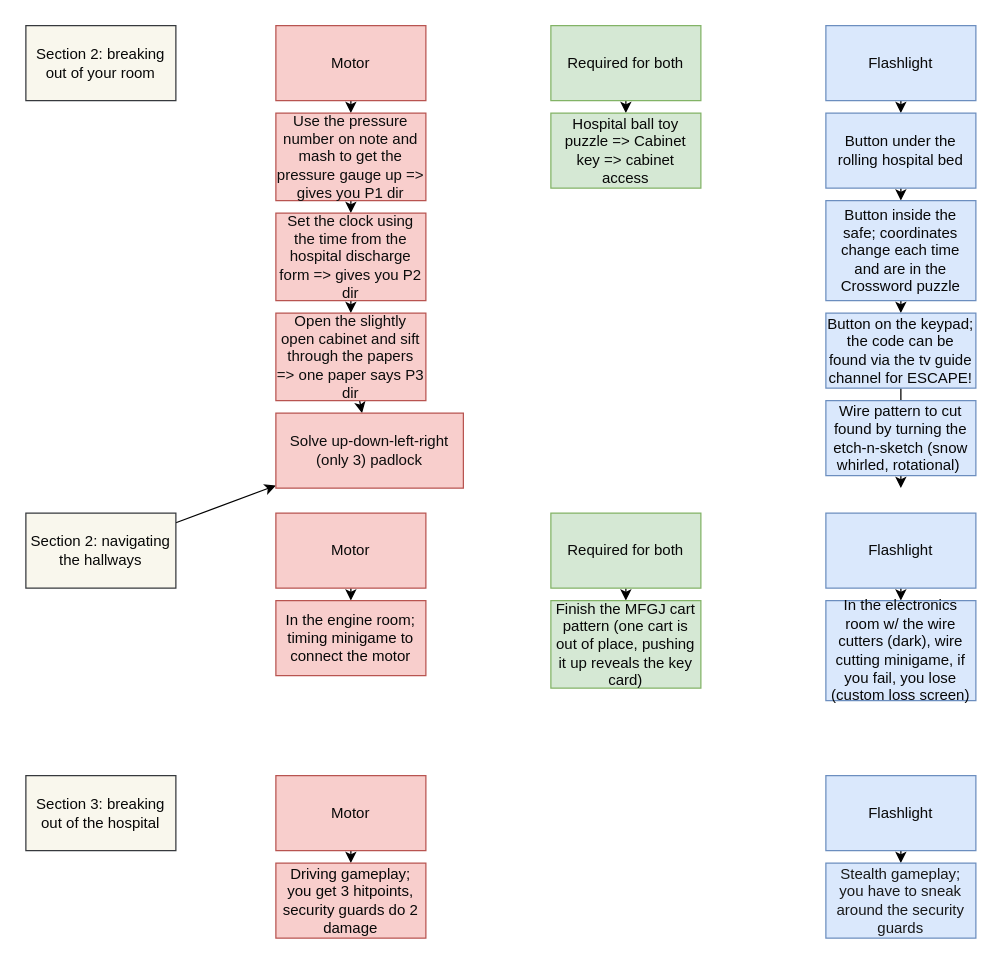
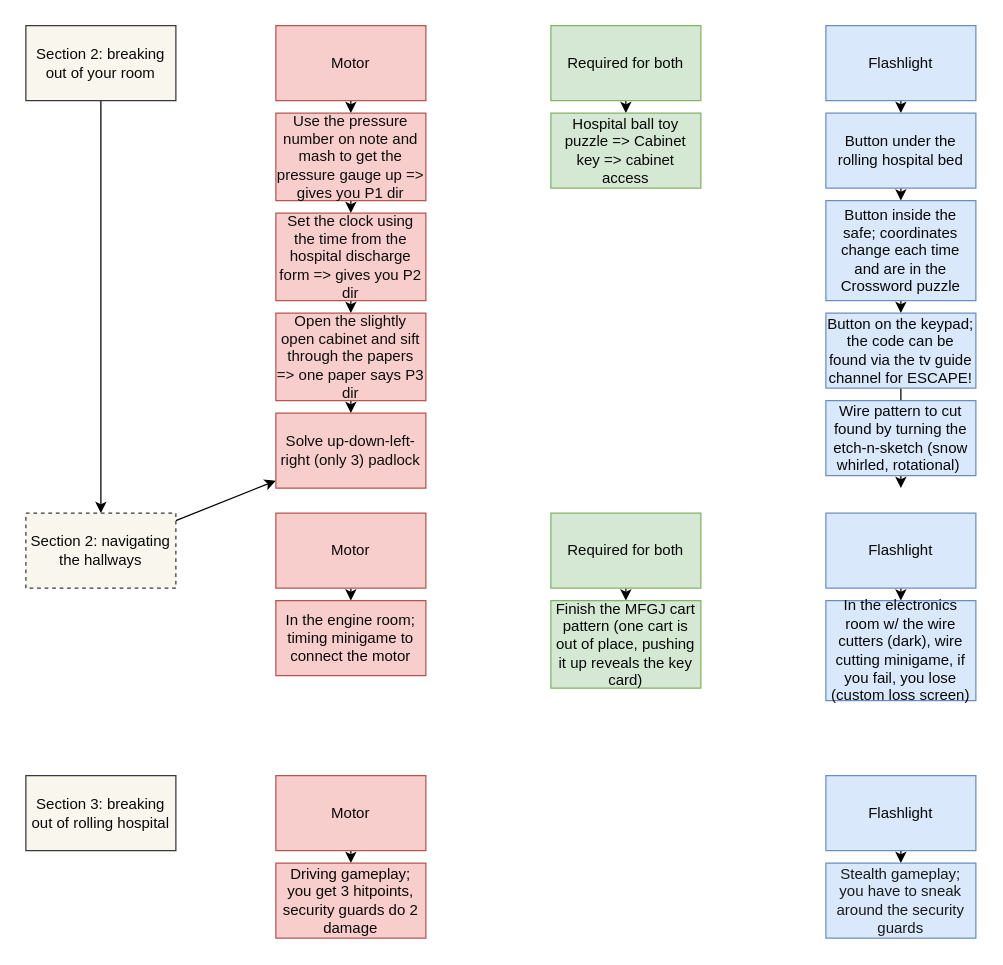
edge "Section 2: breaking out of your room" -> "Section 2: navigating the hallways": added
node "Solve up-down-left-right (only 3) padlock": size 188x75 -> 150x75
node "Section 2: navigating the hallways": style solid -> dashed
node "Section 3: breaking out of the hospital": label "Section 3: breaking out of the hospital" -> "Section 3: breaking out of rolling hospital"
